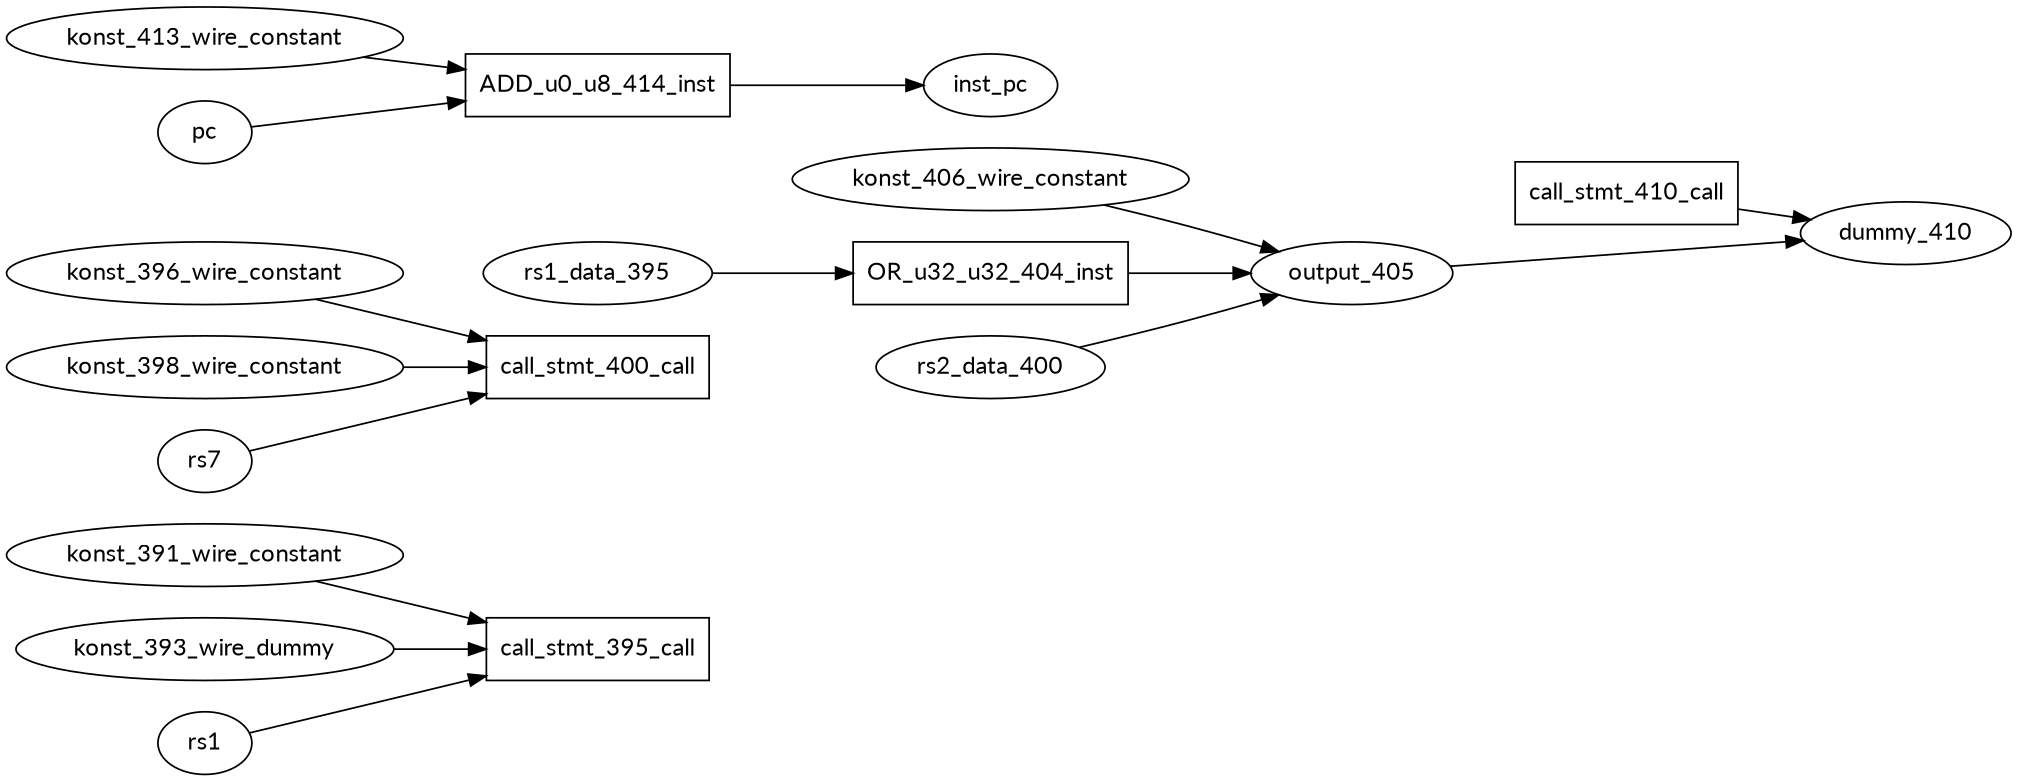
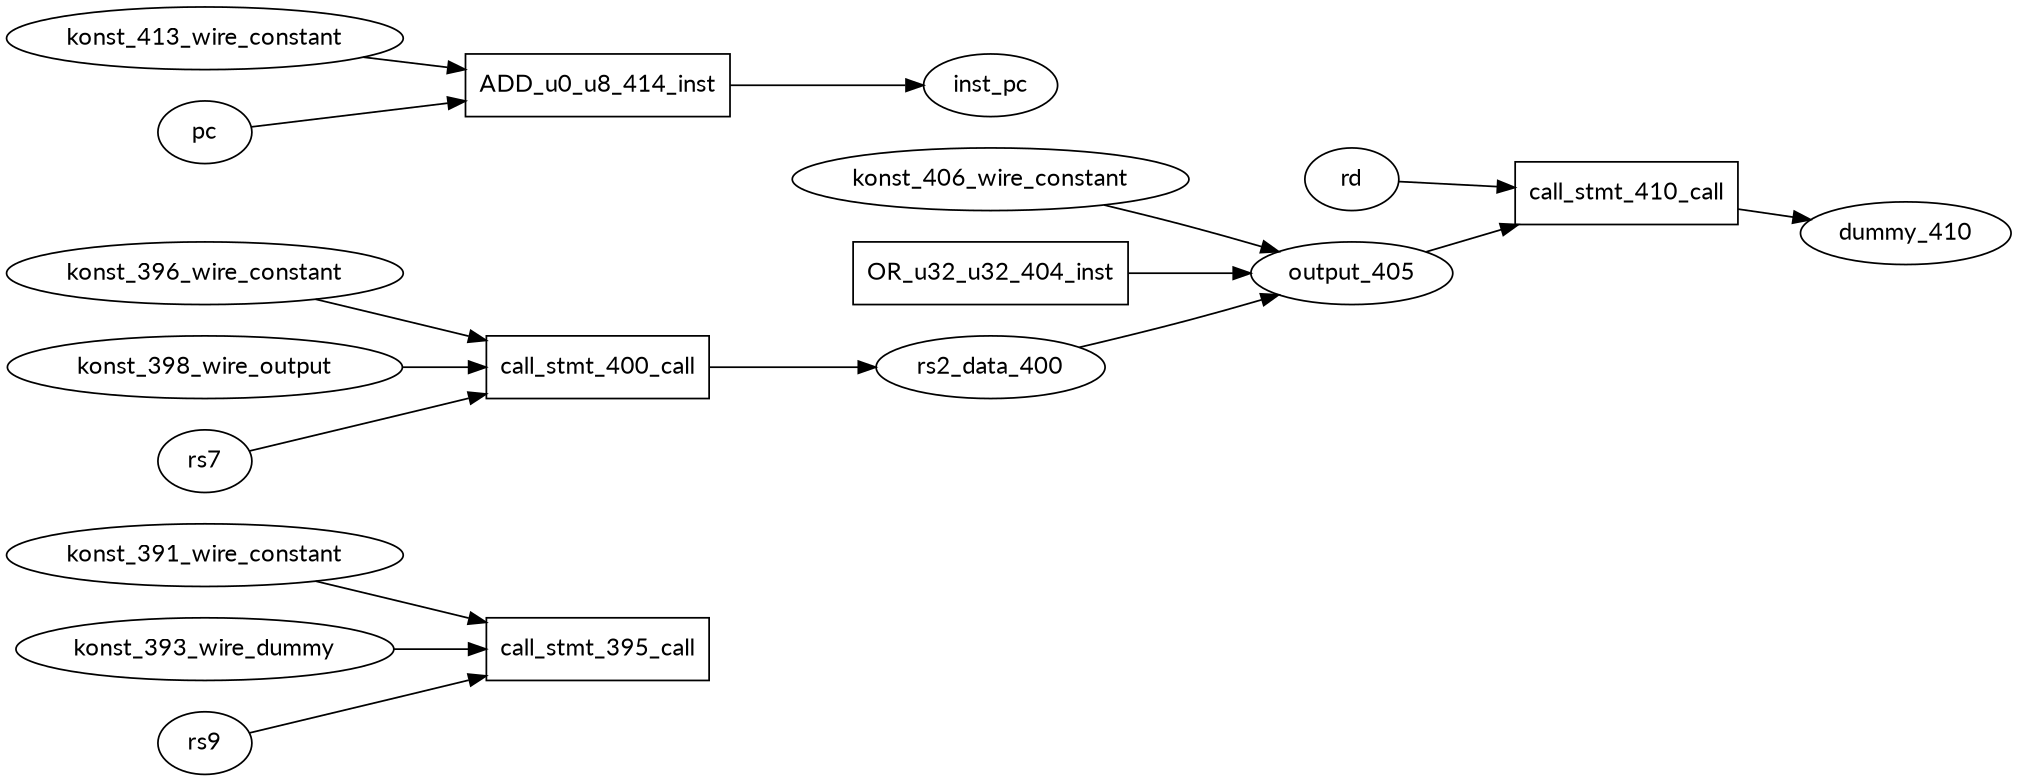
node "rd": added
edge "output_405" -> "dummy_410": now "output_405" -> "call_stmt_410_call"
node "rs1_data_395": removed
node "konst_398_wire_constant": label "konst_398_wire_constant" -> "konst_398_wire_output"
edge "call_stmt_400_call" -> "rs2_data_400": added
node "rs1": label "rs1" -> "rs9"
